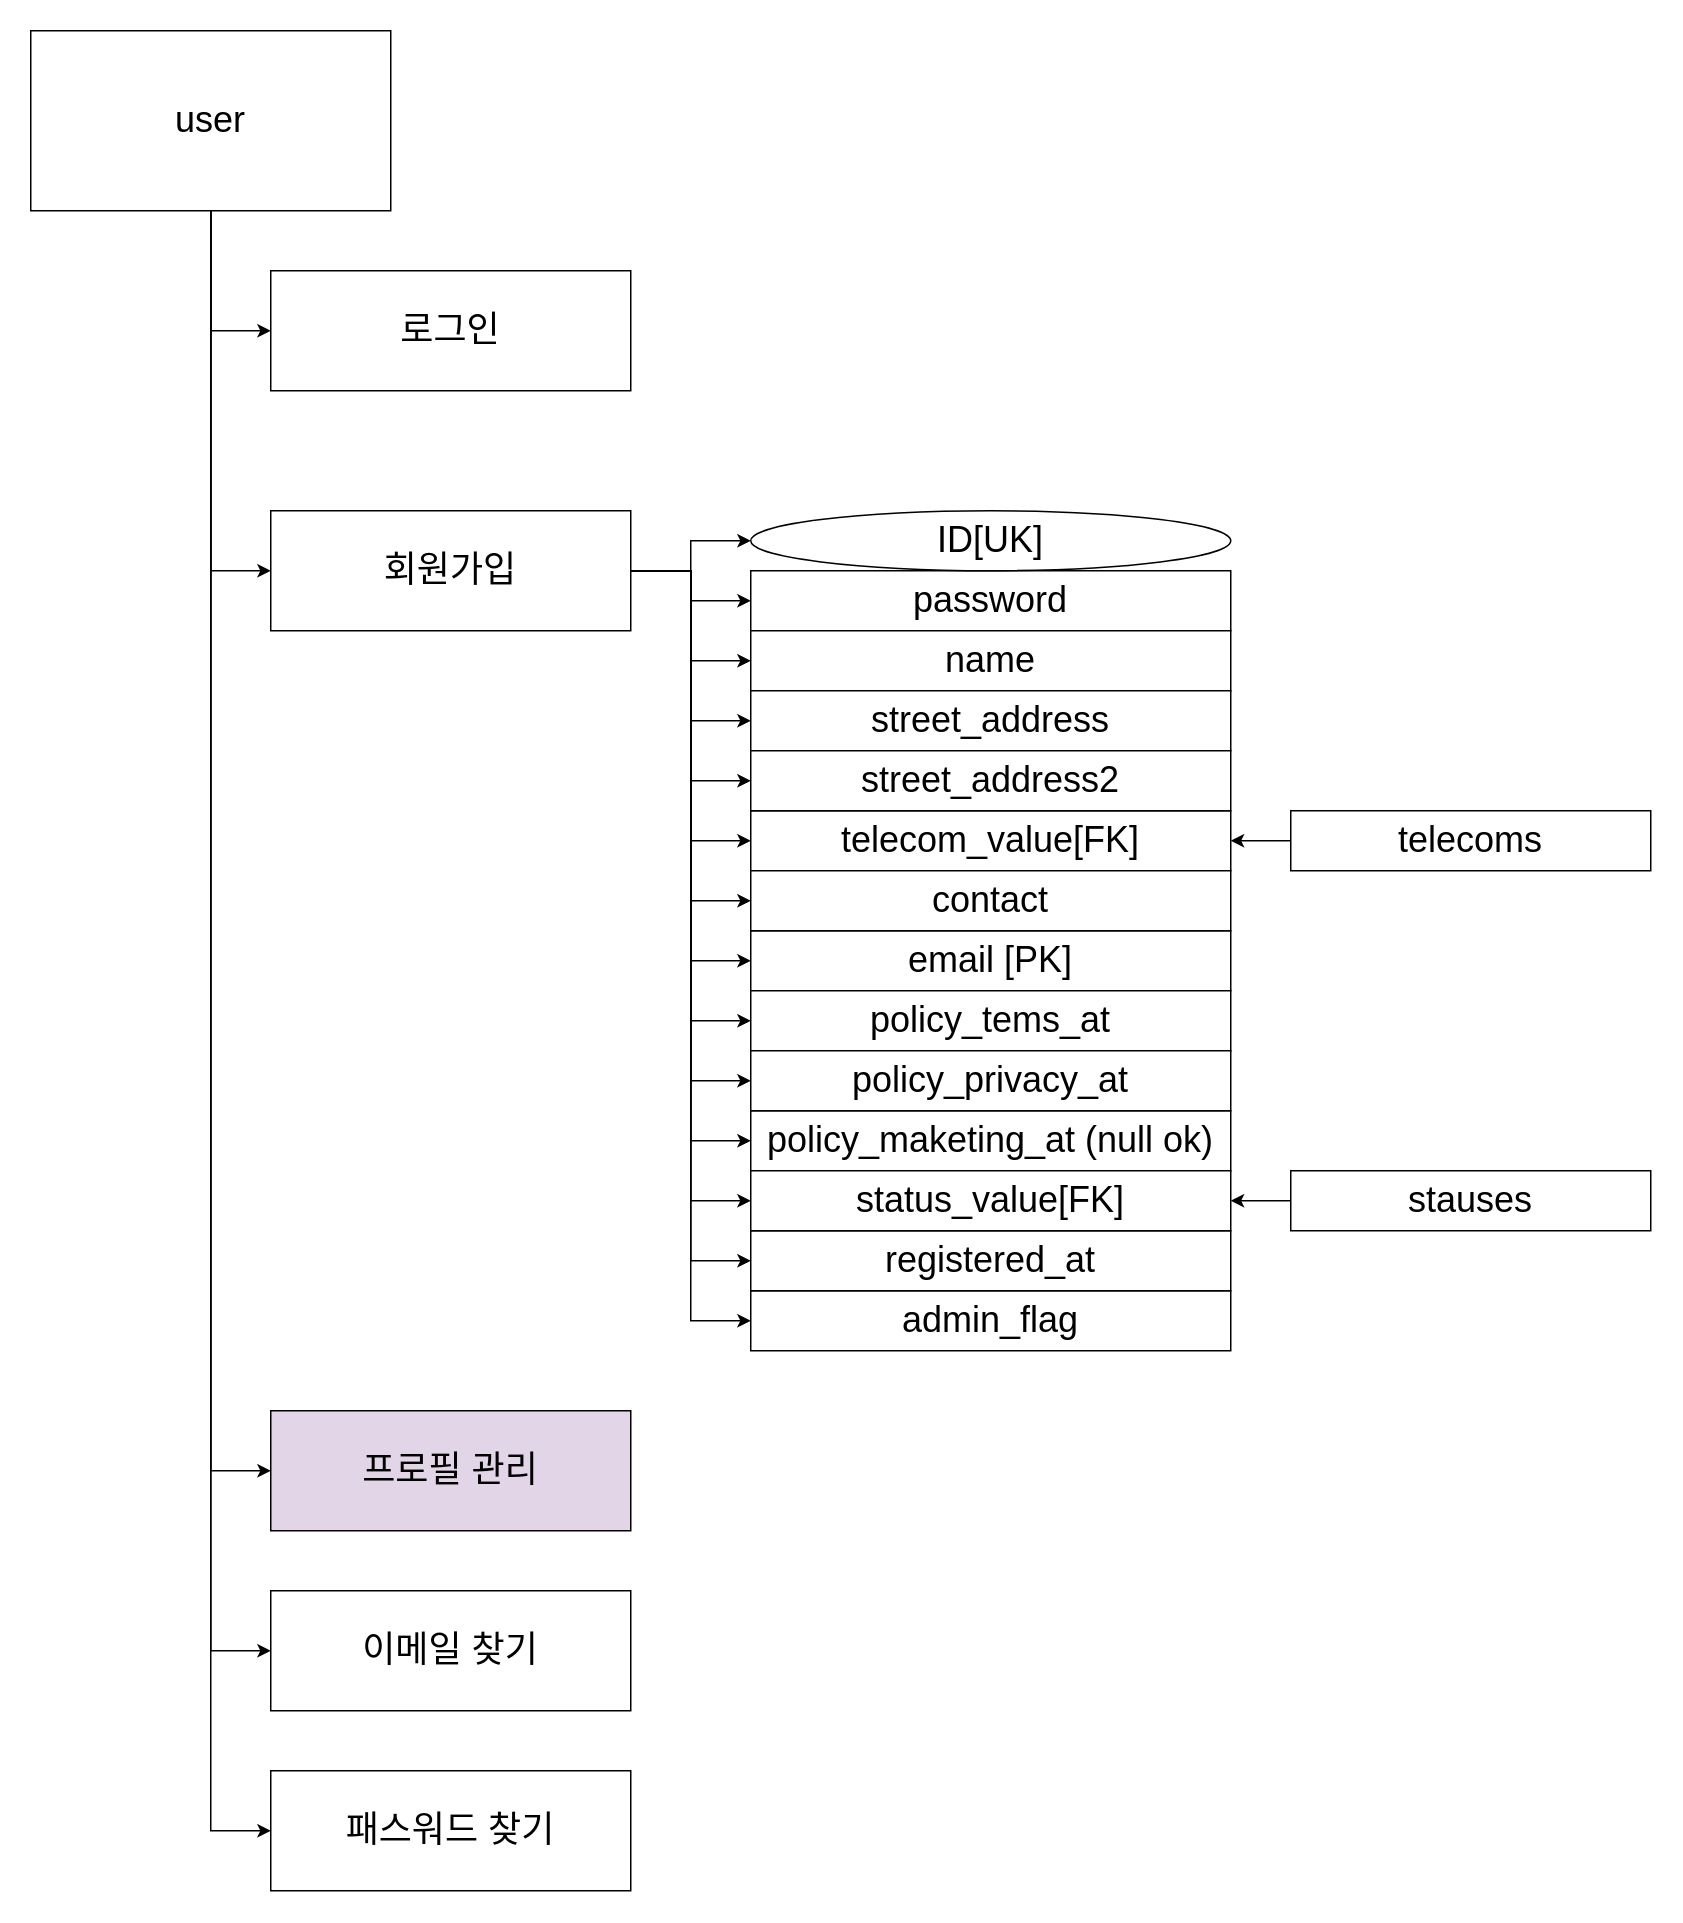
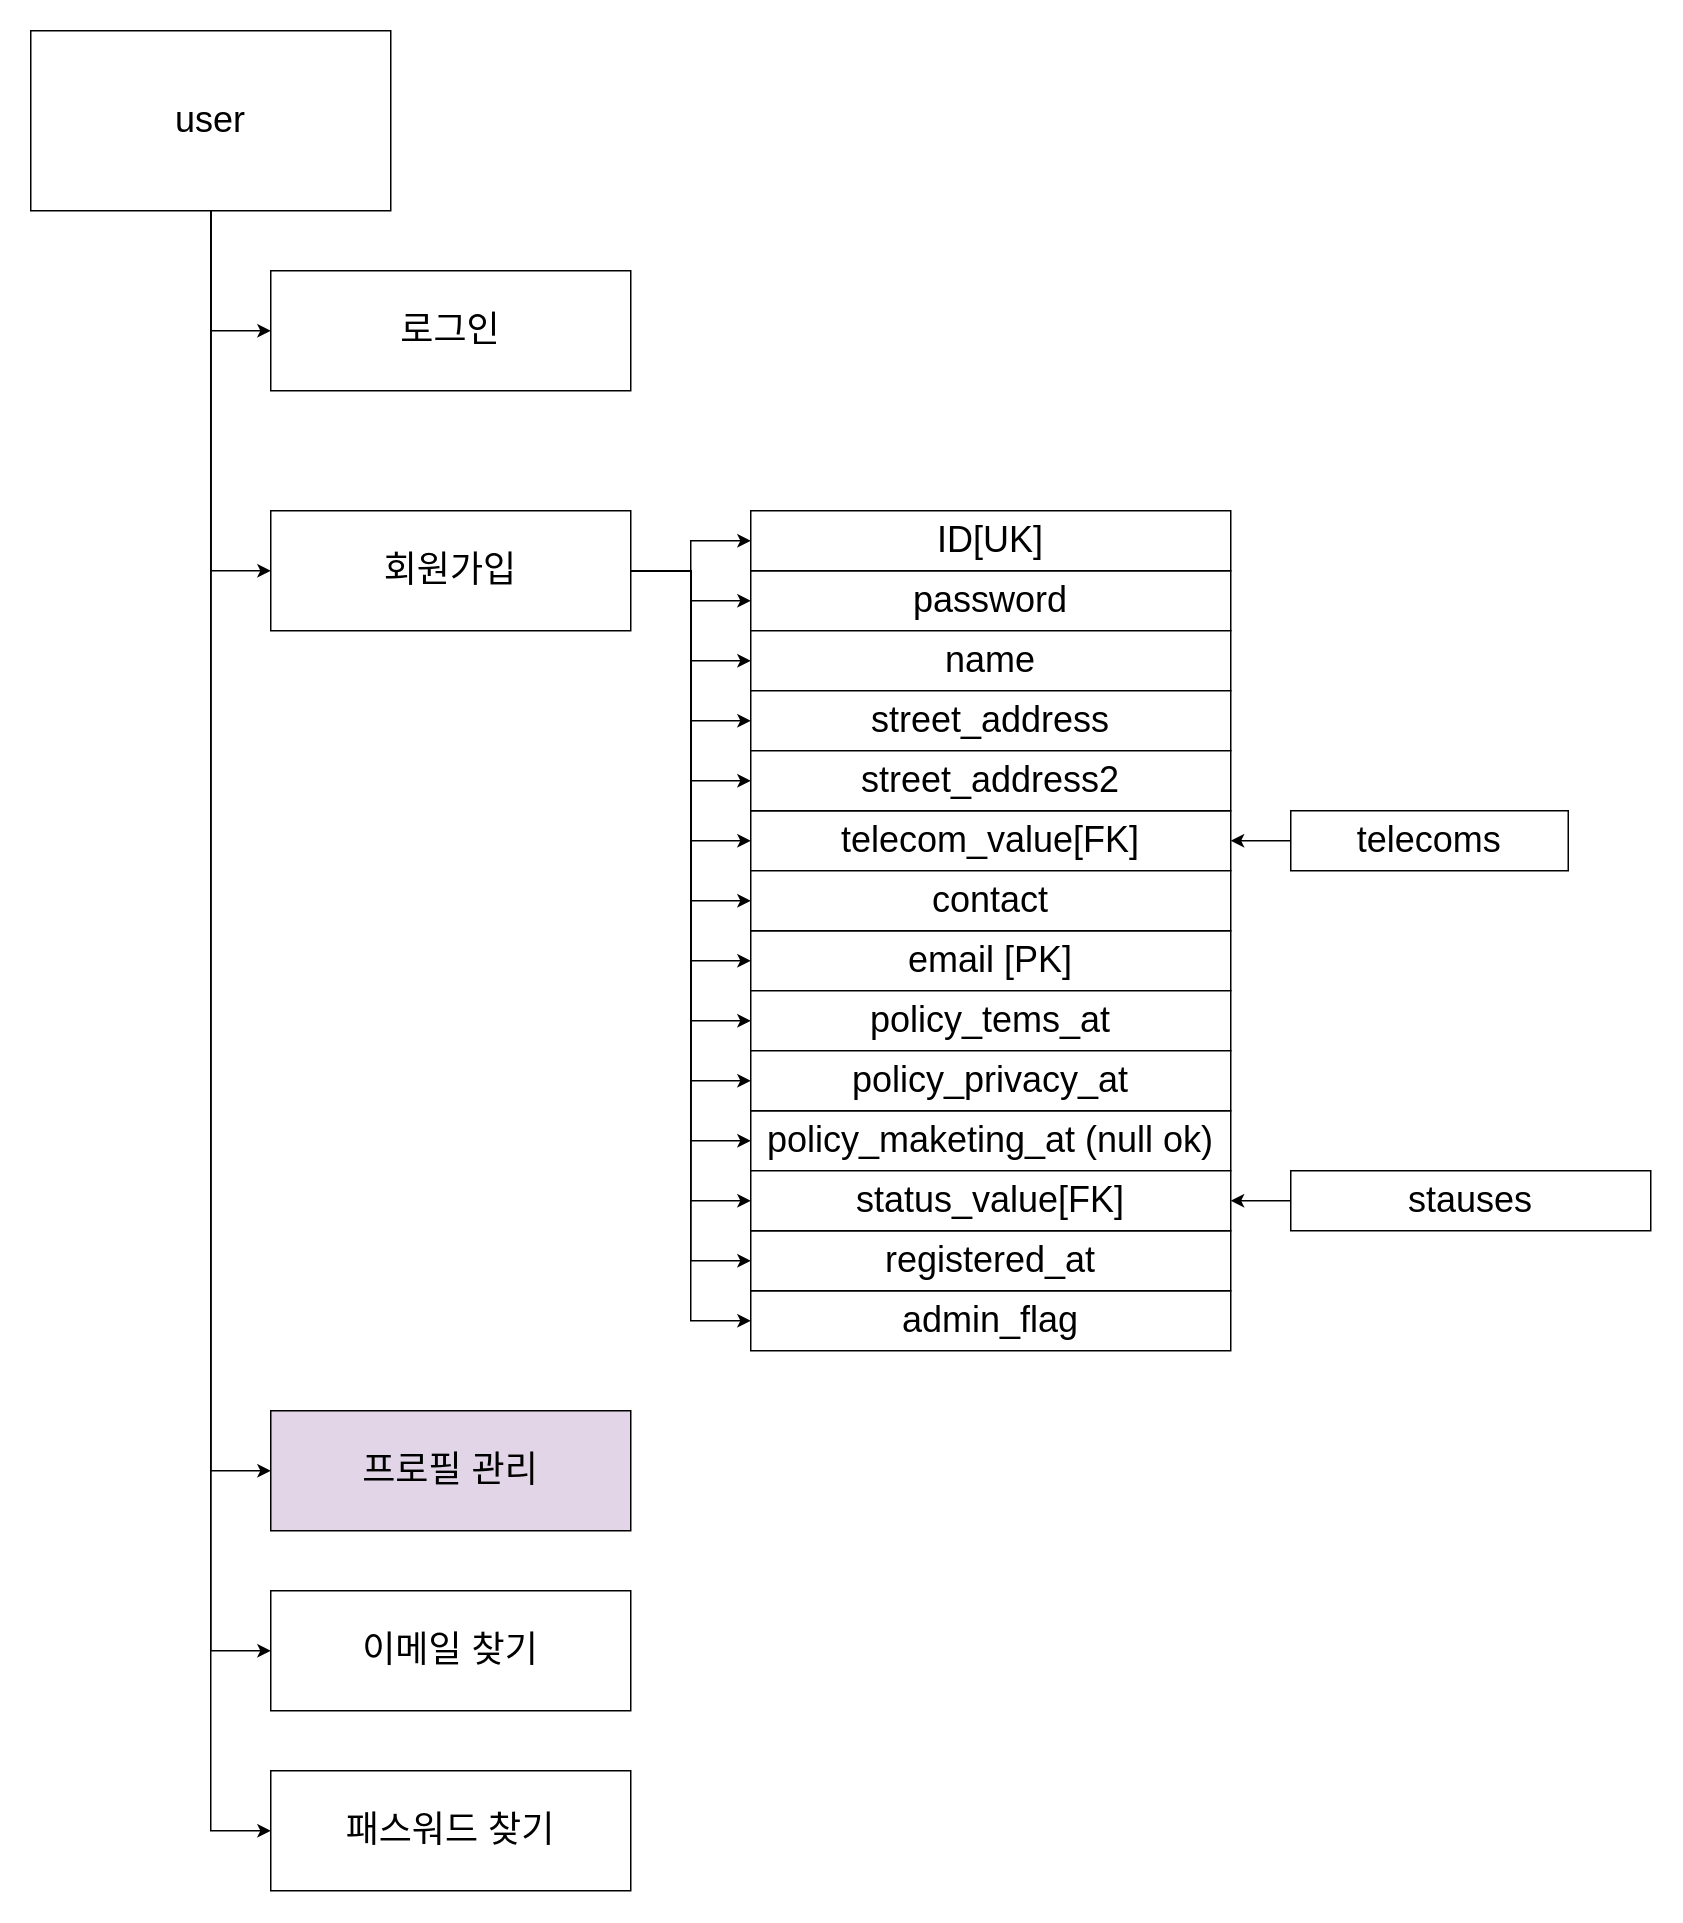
node "ID[UK]": shape ellipse -> rectangle
node "telecoms": size 360x60 -> 278x60
